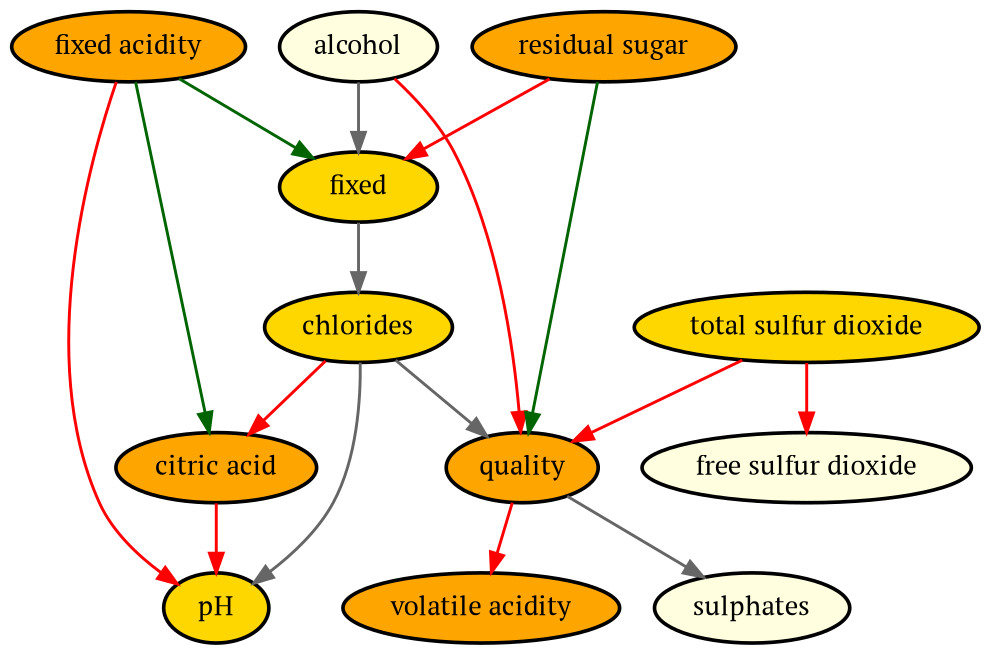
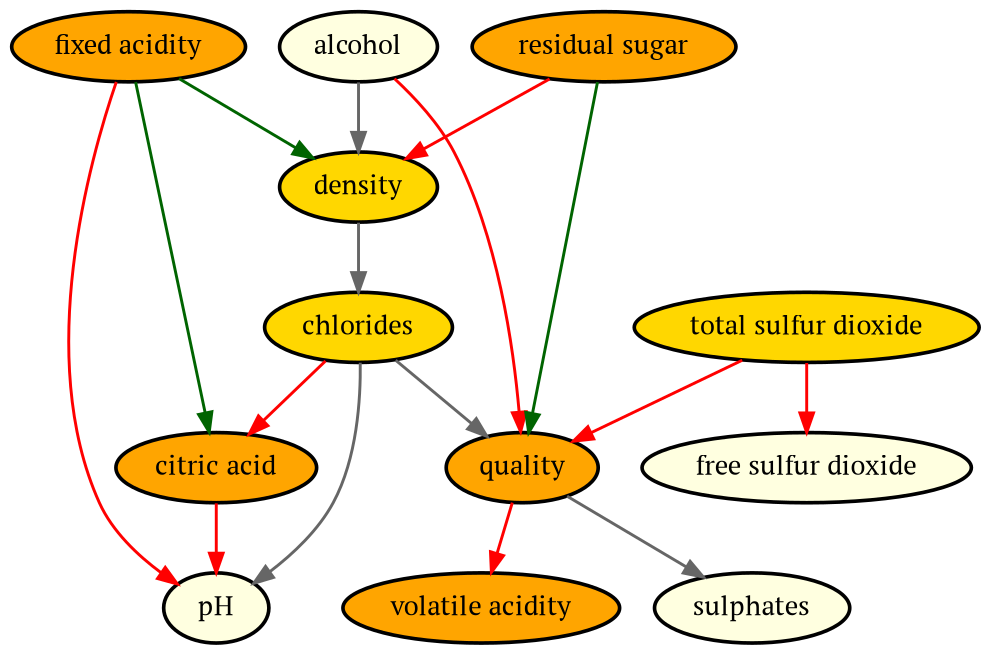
node "fixed": label "fixed" -> "density"
node "pH": fillcolor gold -> lightyellow
